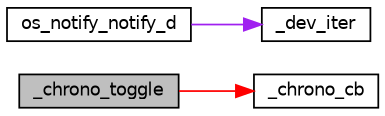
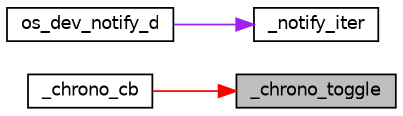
node "os_notify_notify_d": label "os_notify_notify_d" -> "os_dev_notify_d"
node "_dev_iter": label "_dev_iter" -> "_notify_iter"
edge "_chrono_toggle" -> "_chrono_cb": reversed
